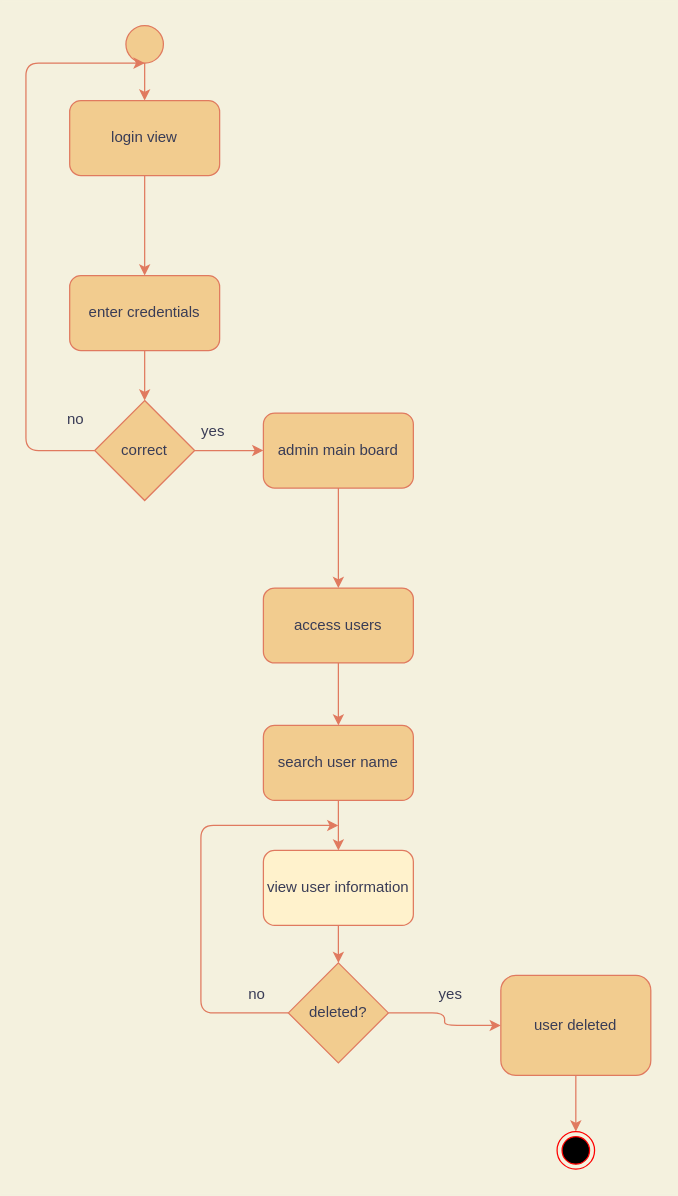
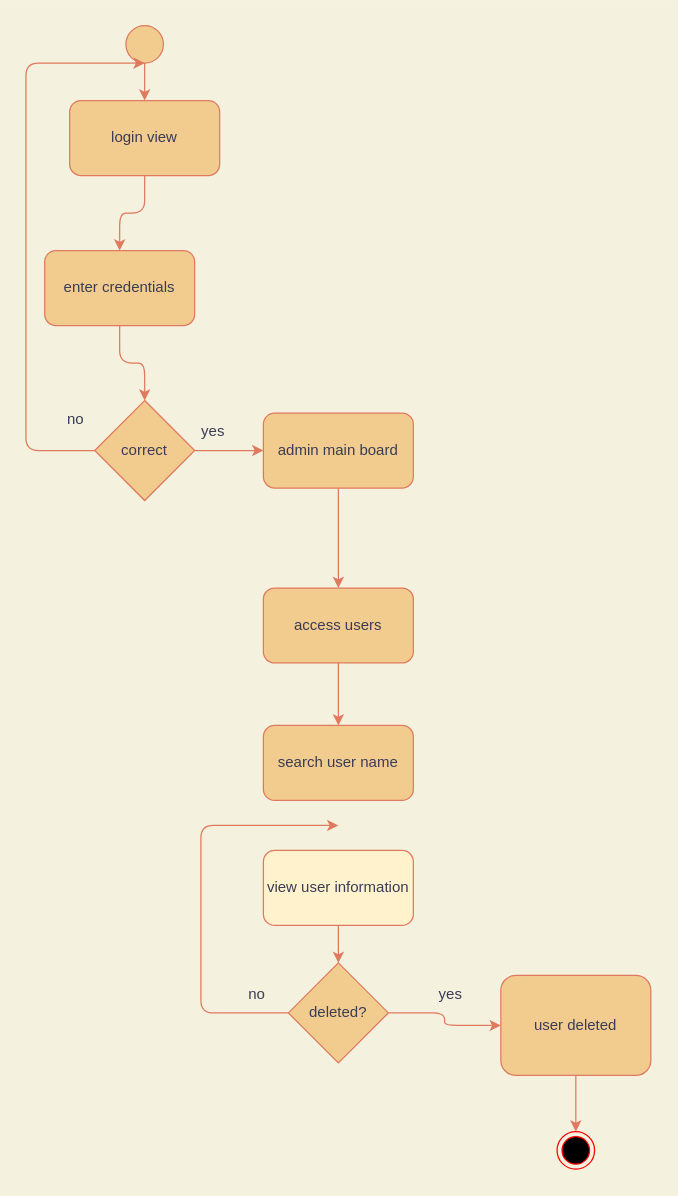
node "enter credentials": moved (144, 313) -> (119, 288)
edge "search user name" -> "view user information": removed
